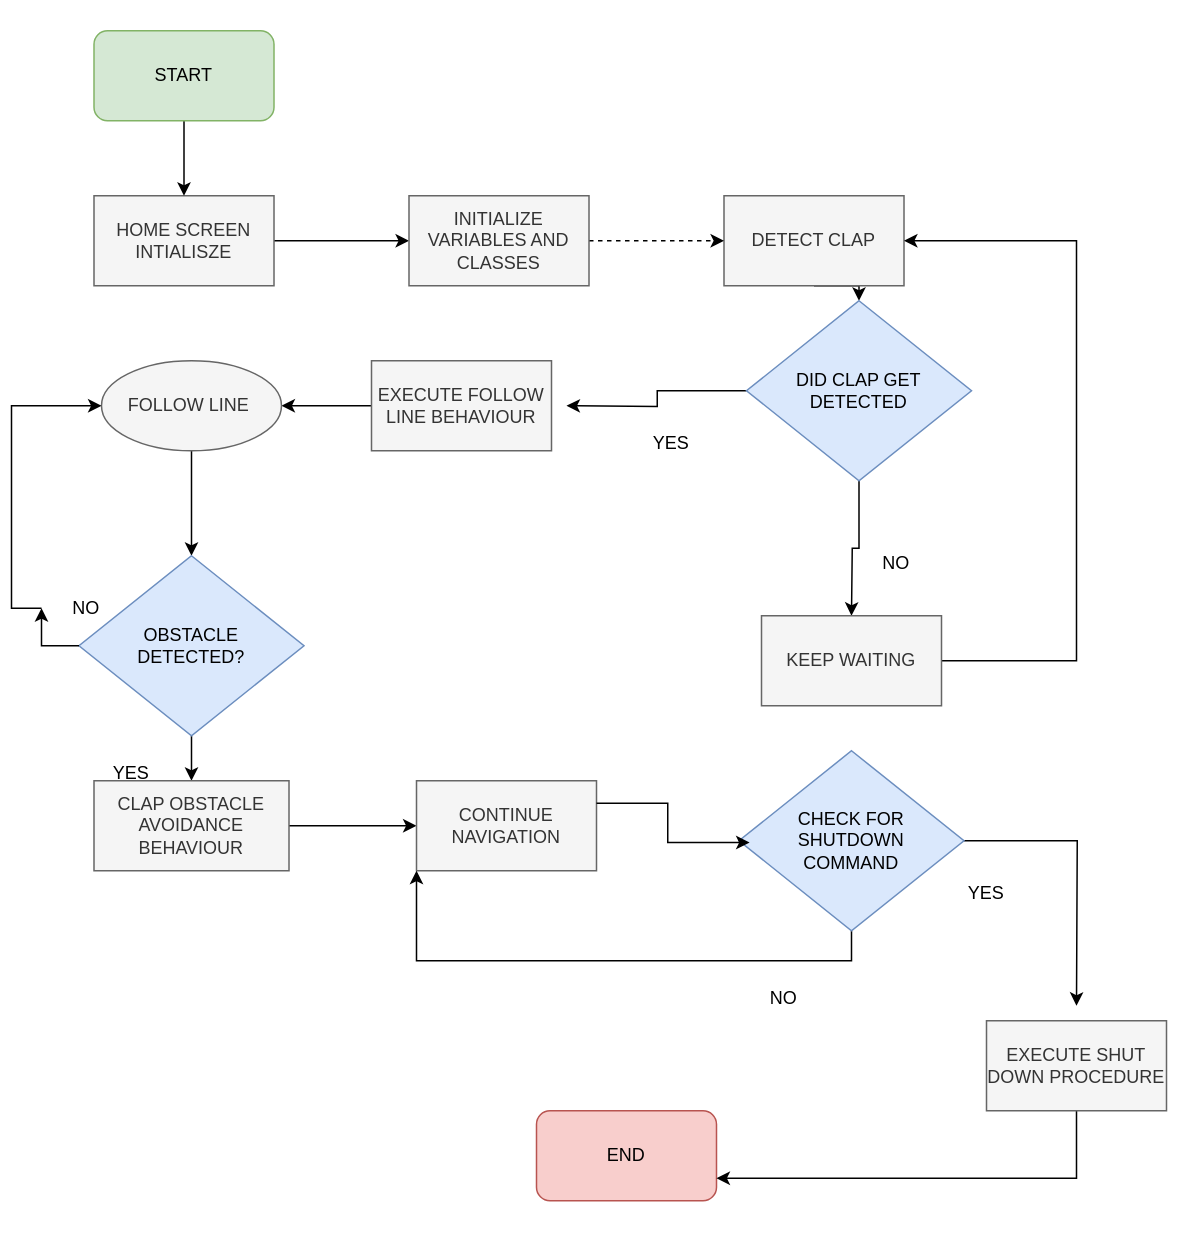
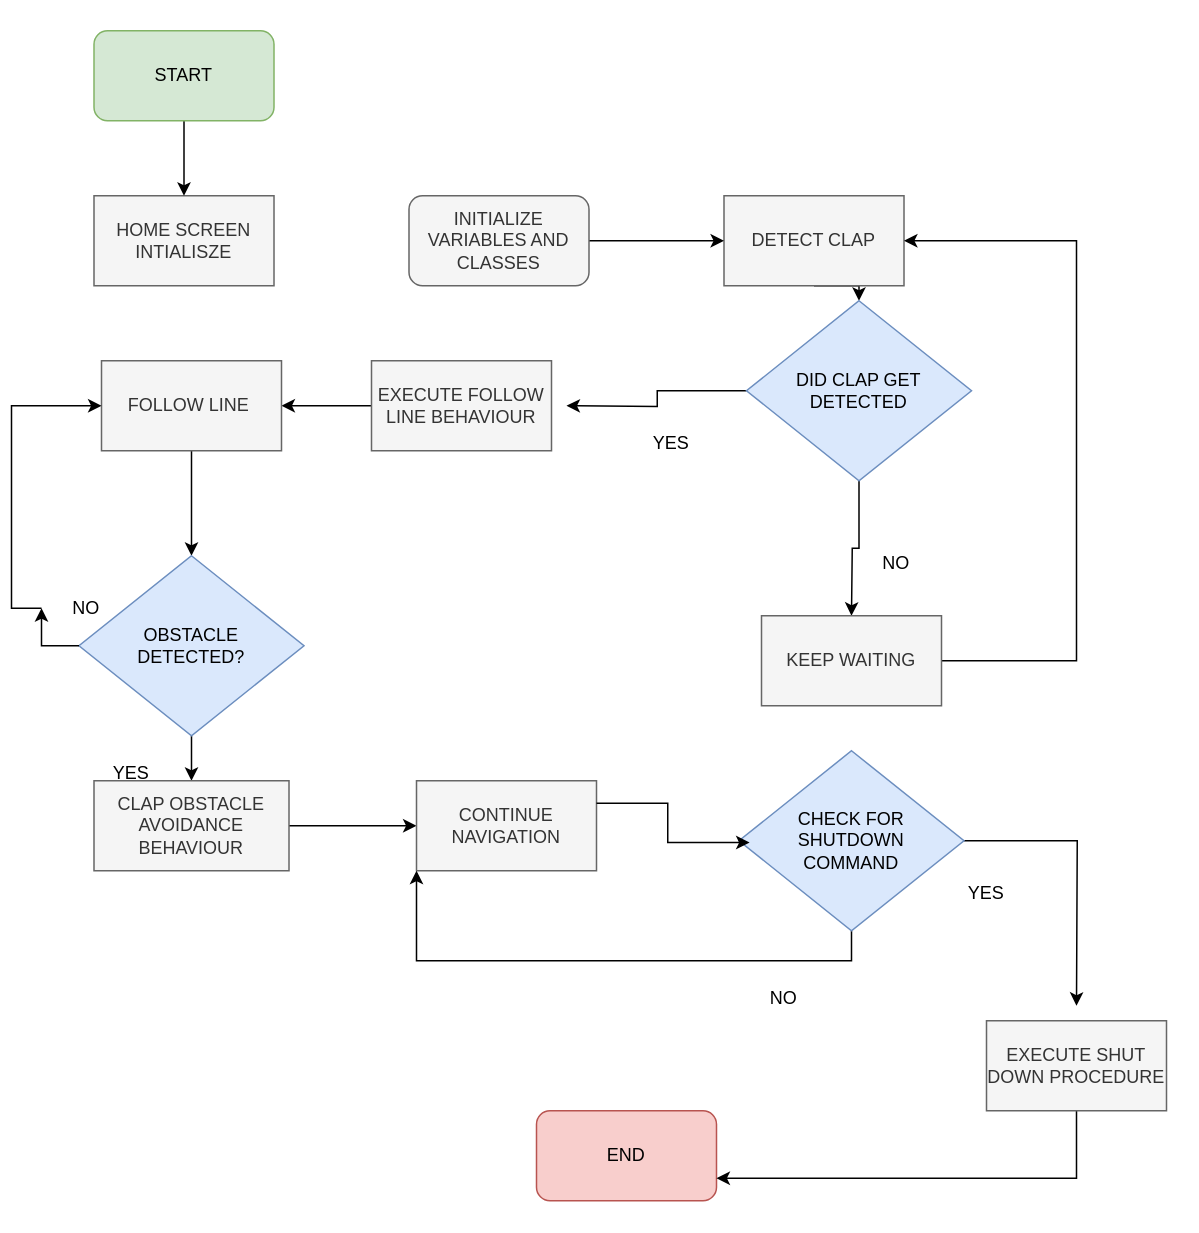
edge "HOME SCREEN INTIALISZE" -> "INITIALIZE VARIABLES AND CLASSES": removed
node "INITIALIZE VARIABLES AND CLASSES": shape rectangle -> rounded rectangle
edge "INITIALIZE VARIABLES AND CLASSES" -> "DETECT CLAP": style dashed -> solid
node "FOLLOW LINE": shape ellipse -> rectangle
